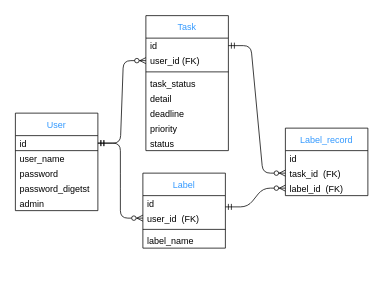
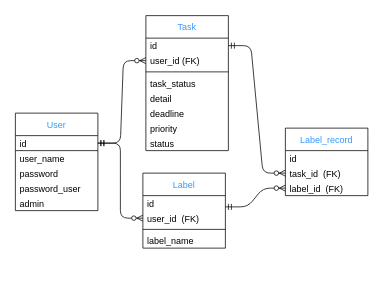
node "password_digetst": label "password_digetst" -> "password_user"
